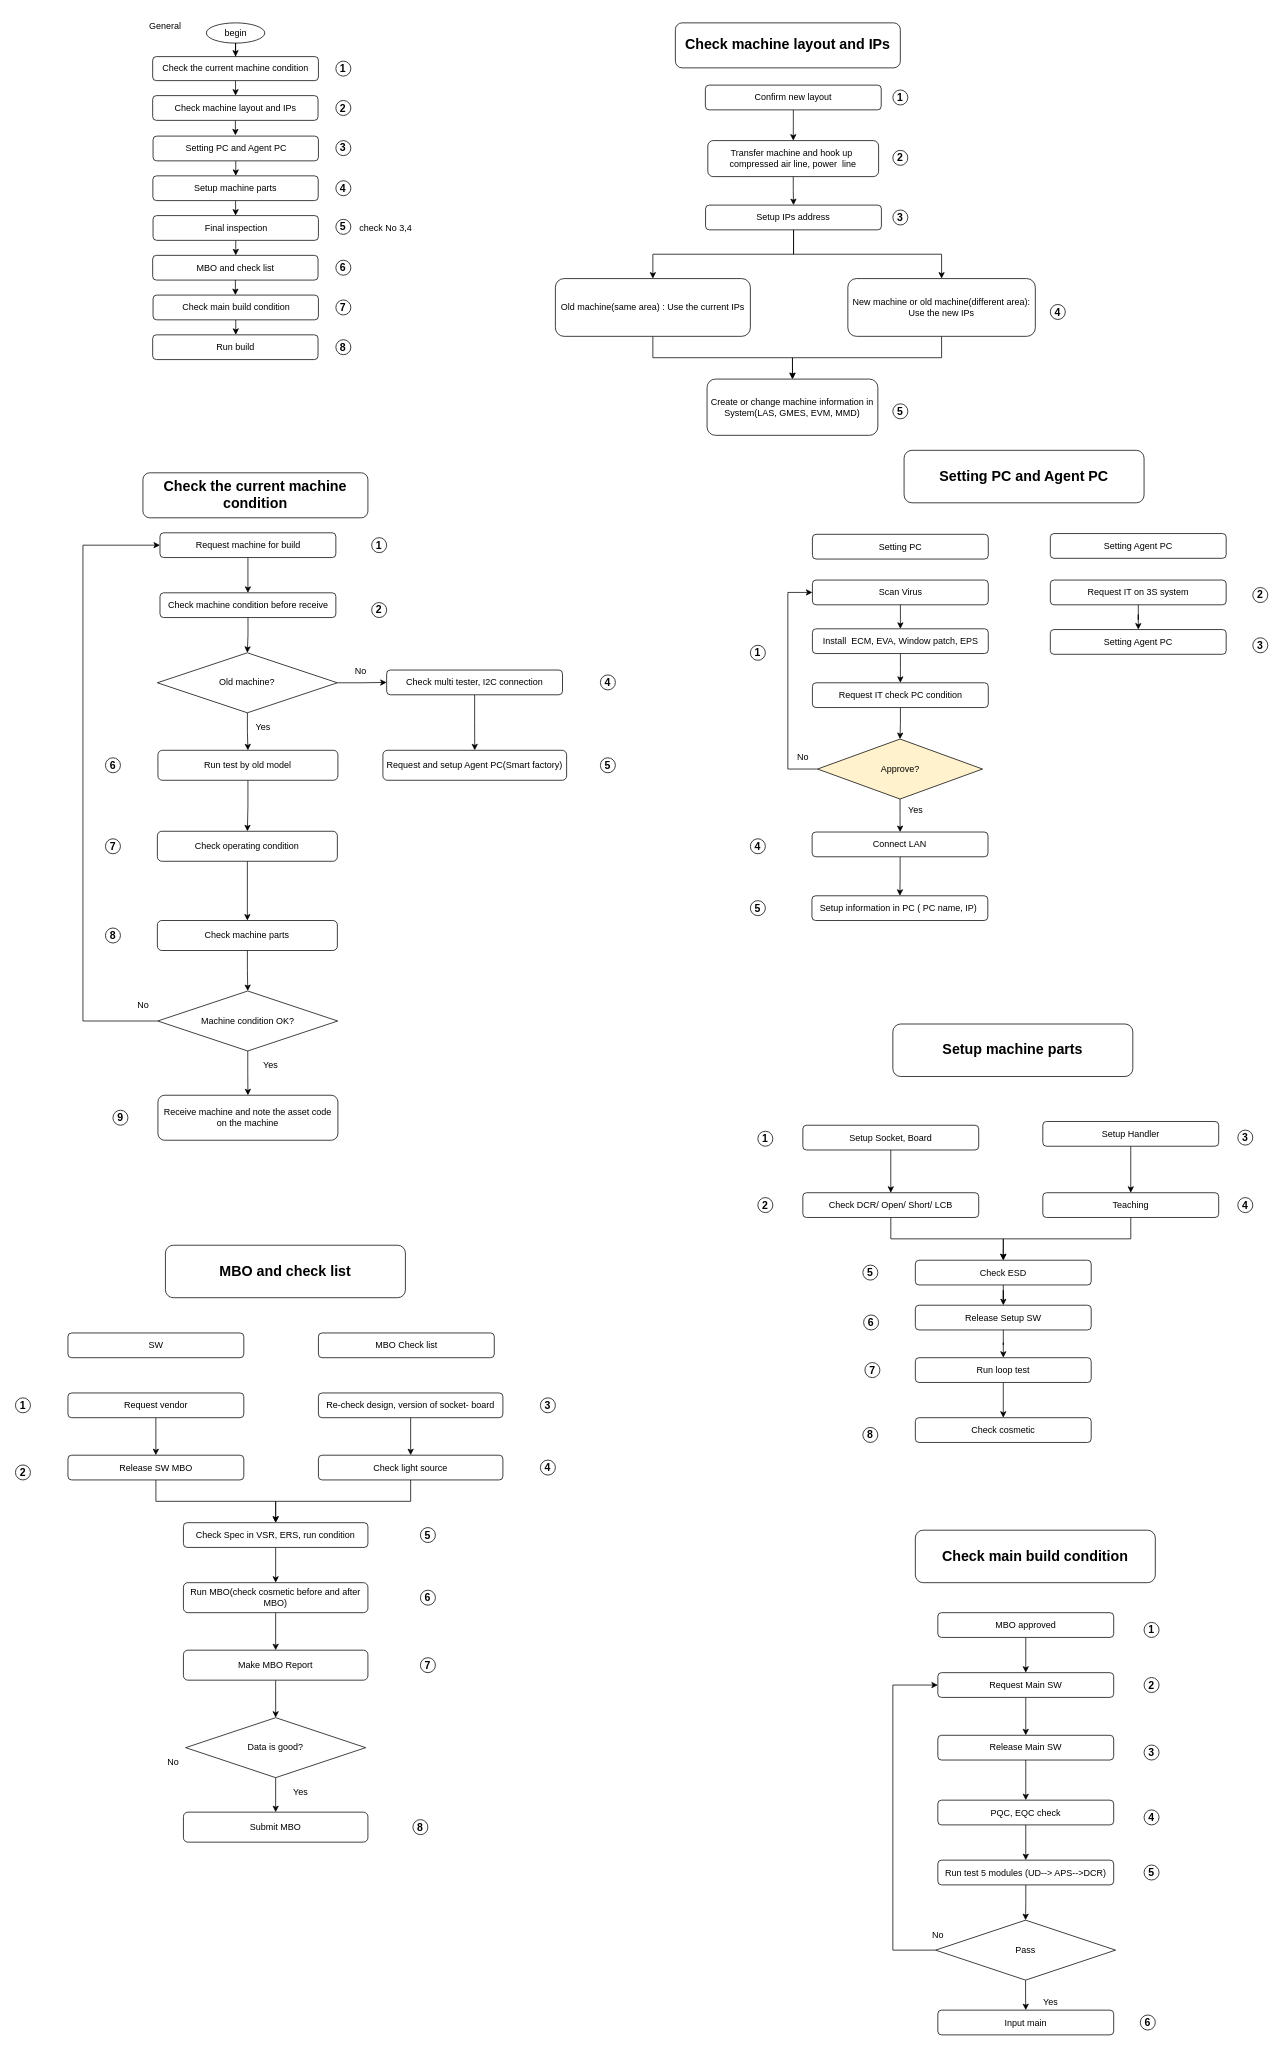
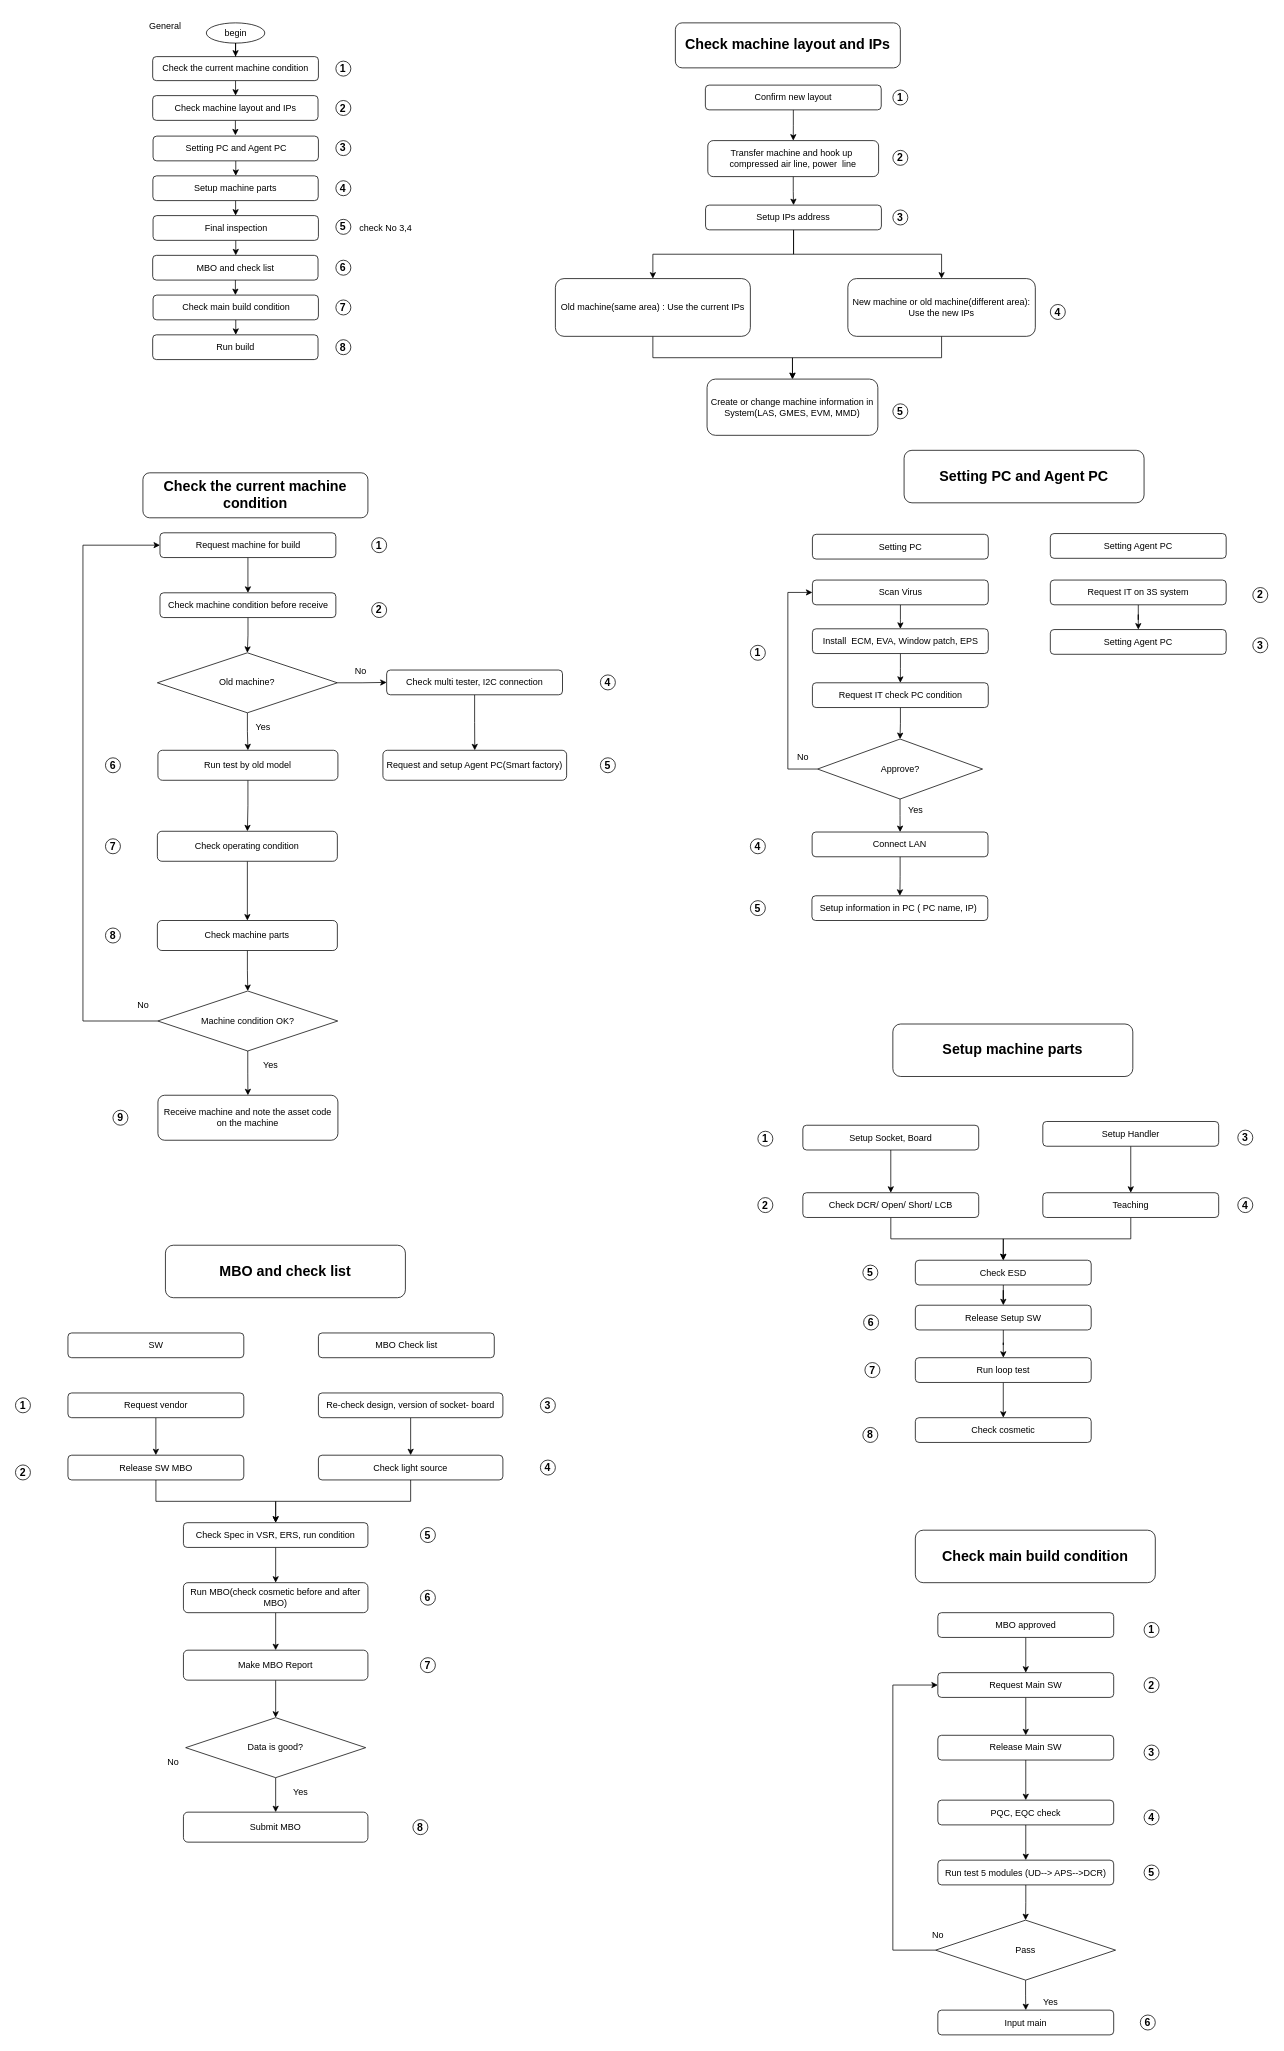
node "Approve?": fillcolor #fff2cc -> #ffffff
